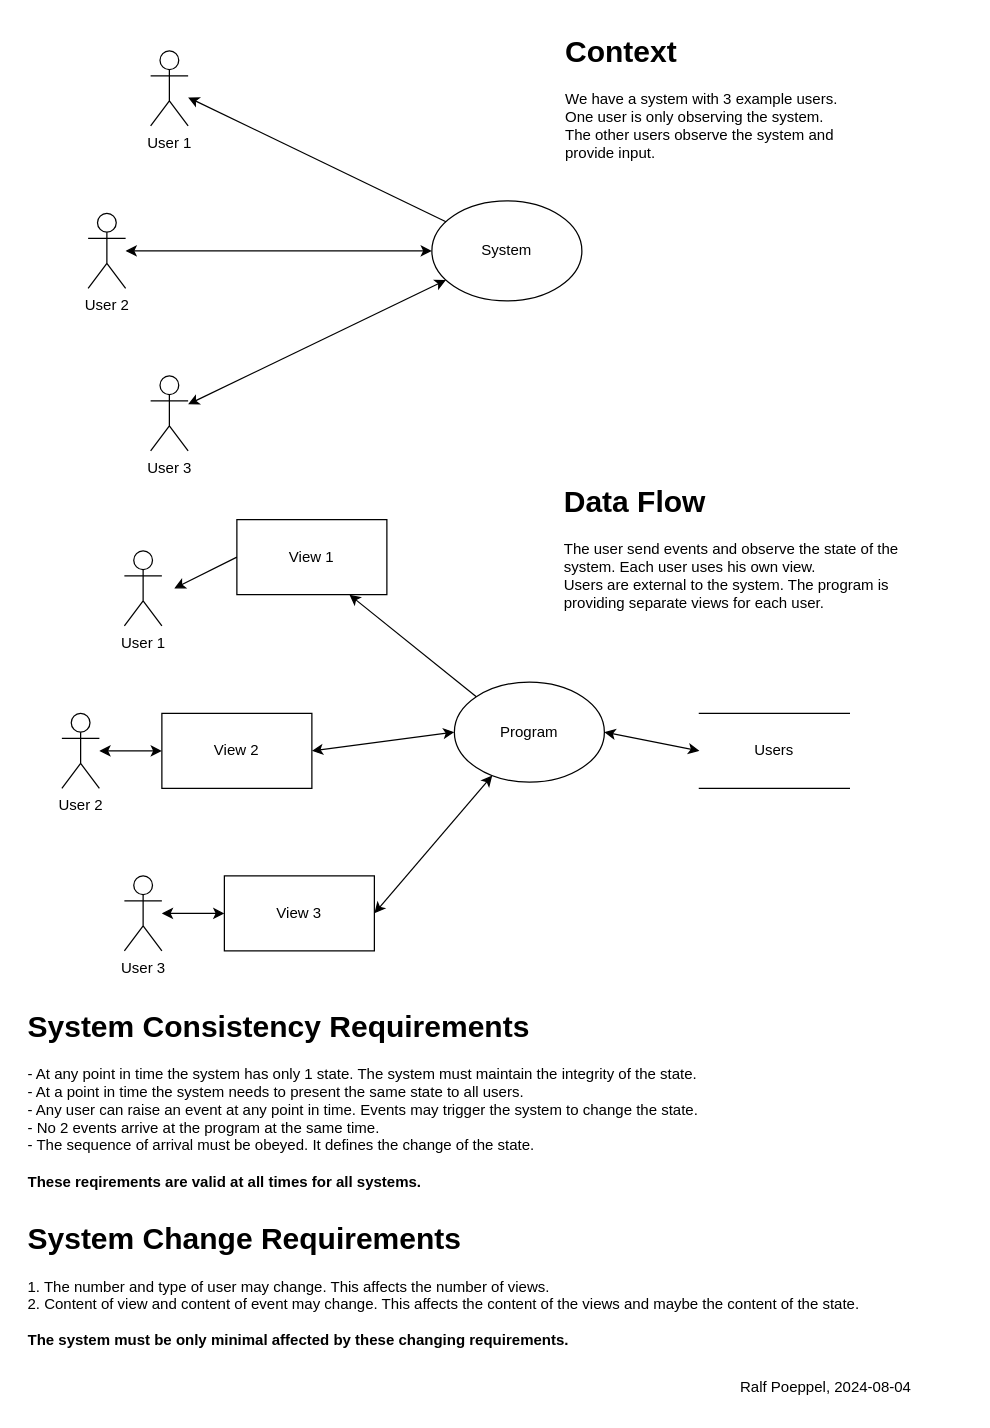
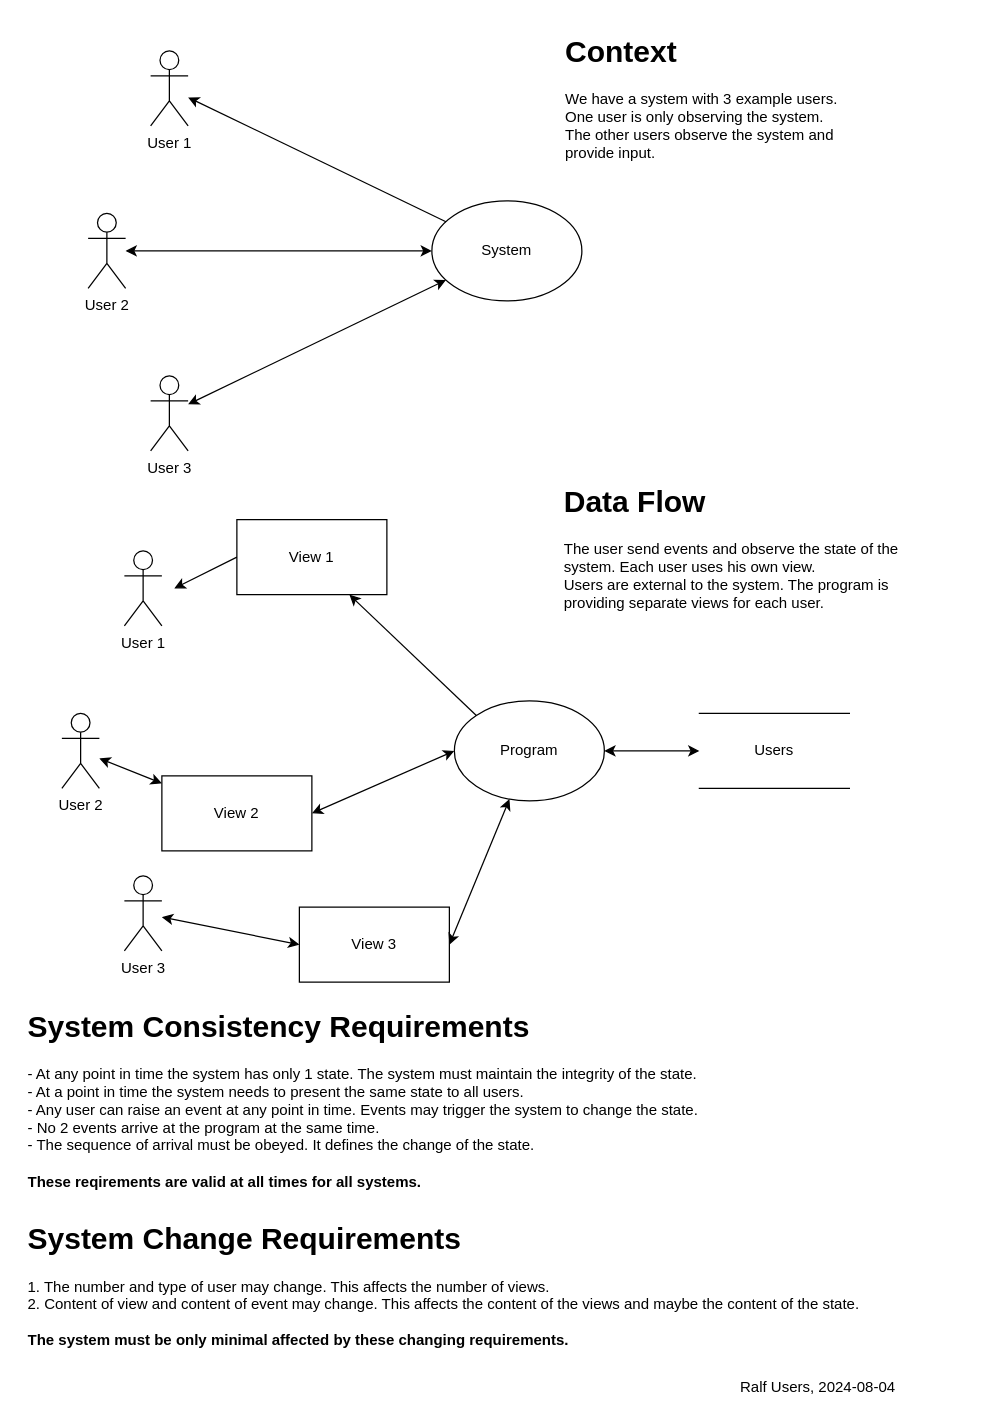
node "Program": moved (529, 732) -> (529, 751)
node "View 2": moved (237, 751) -> (237, 813)
node "View 3": moved (299, 913) -> (374, 944)
node "Ralf Poeppel, 2024-08-04": label "Ralf Poeppel, 2024-08-04" -> "Ralf Users, 2024-08-04"
